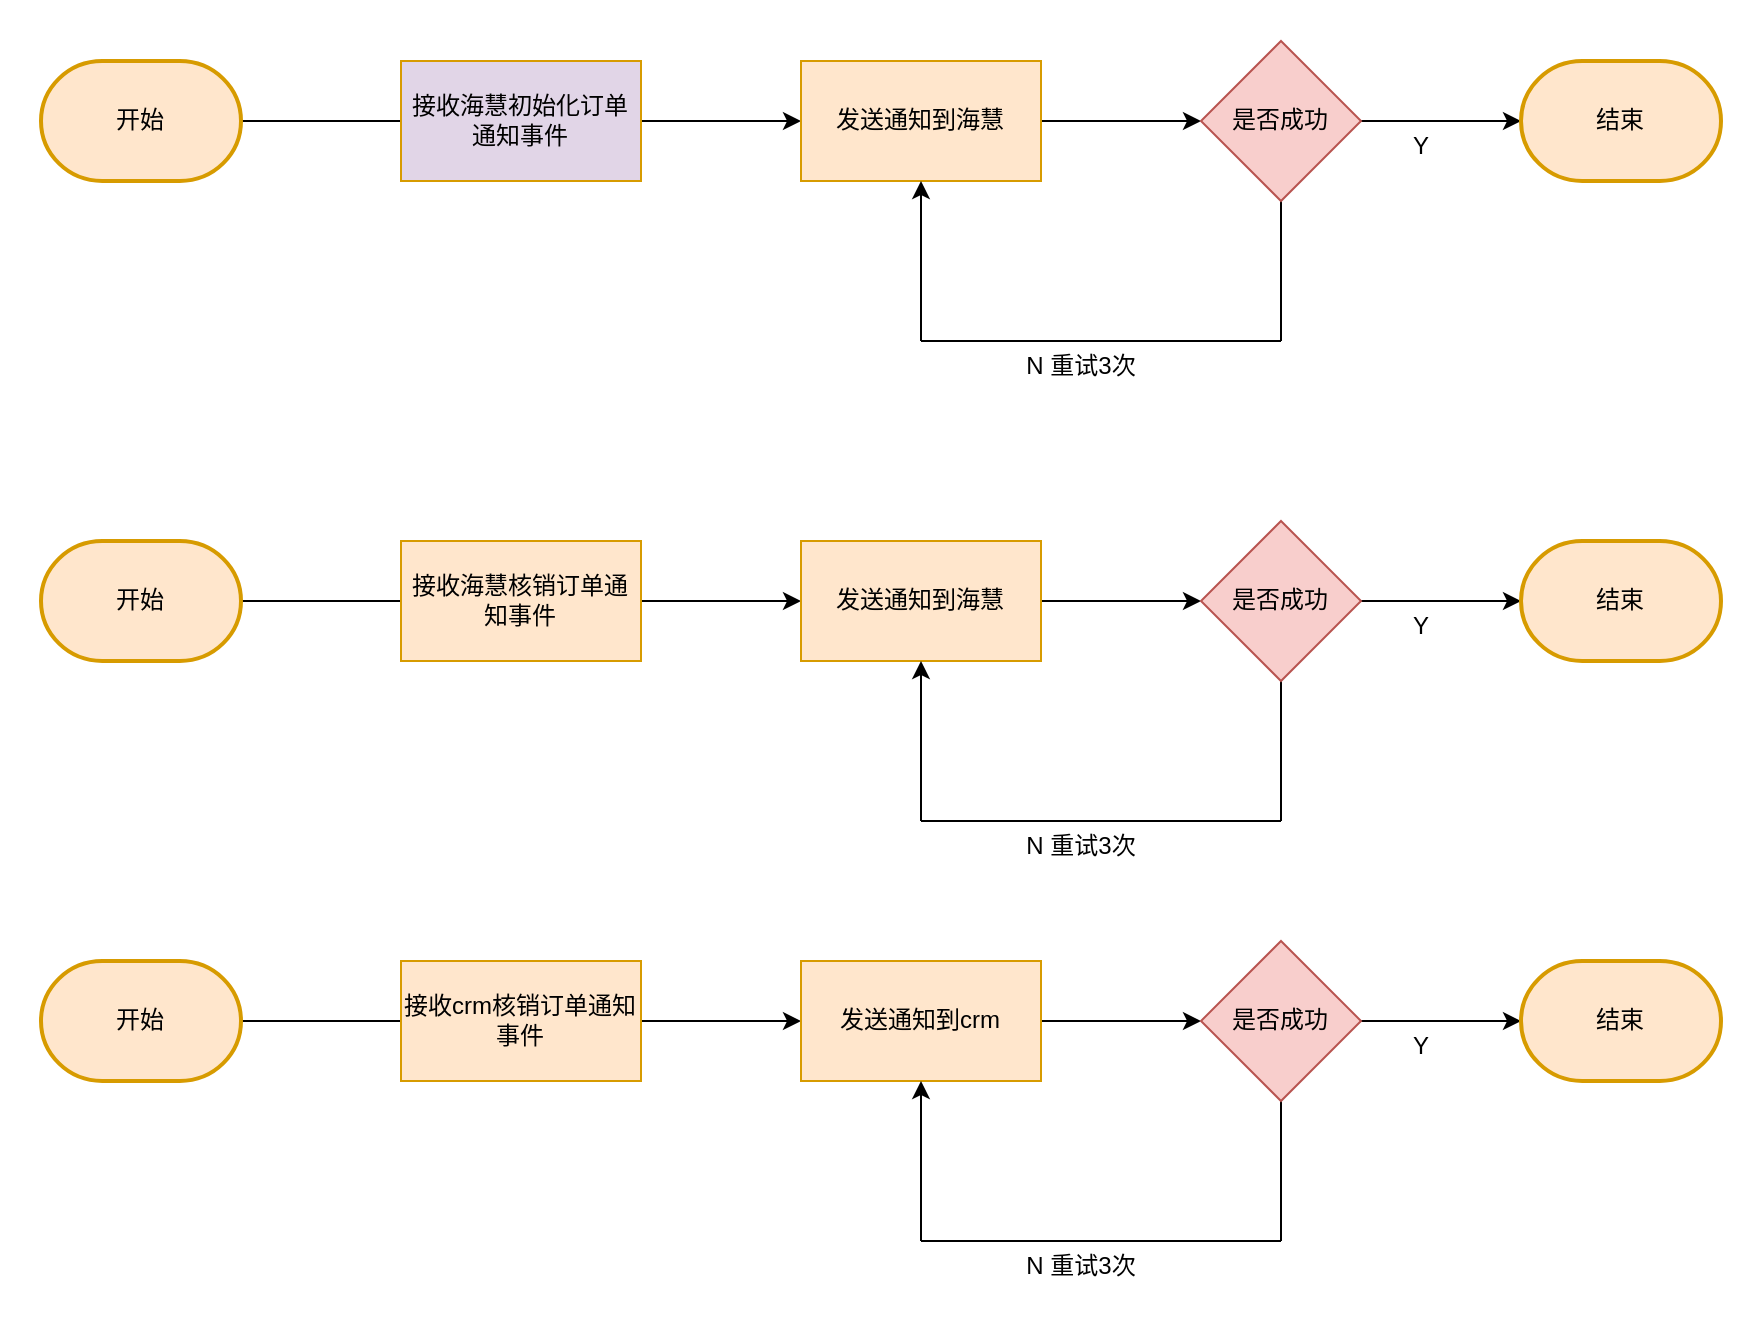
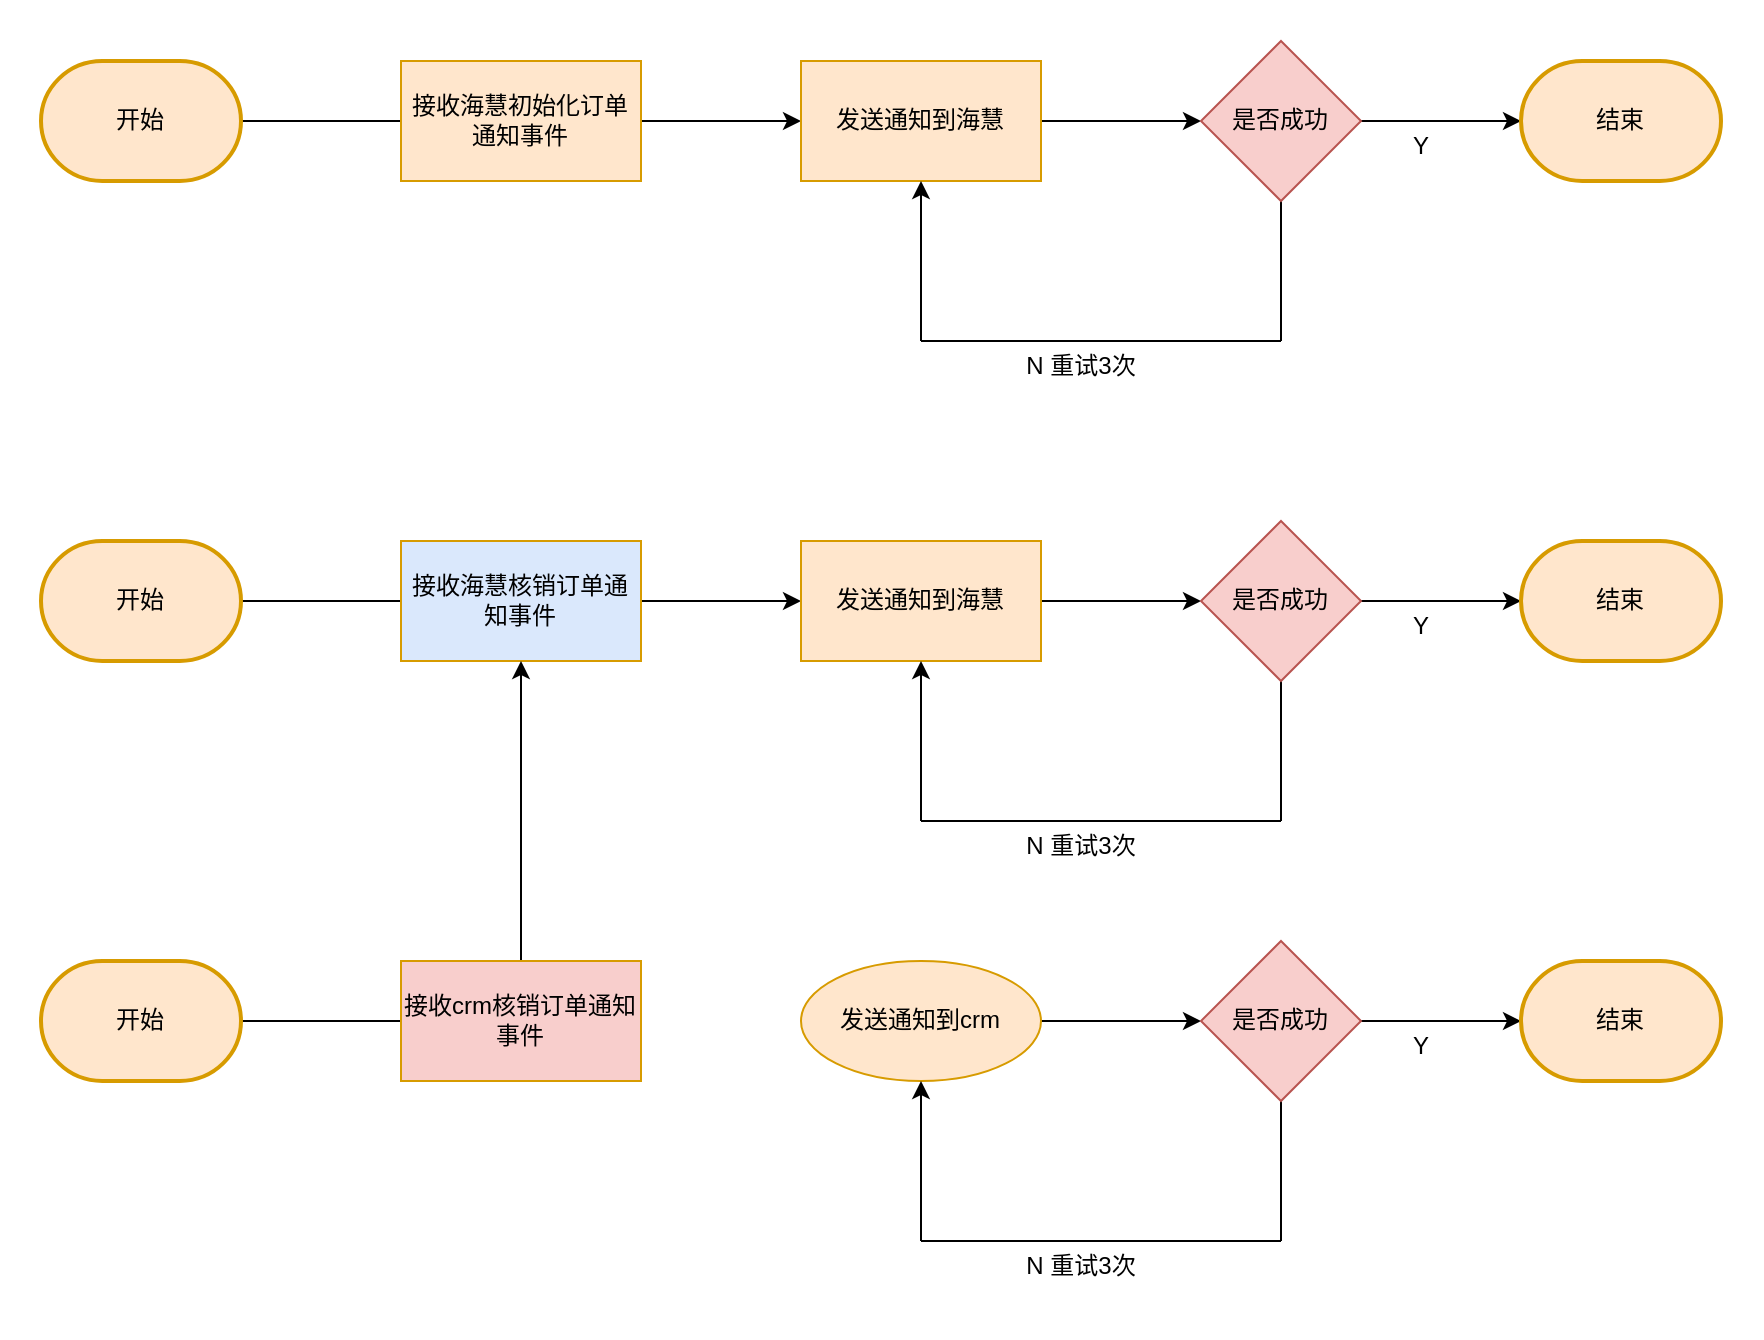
node "接收海慧初始化订单通知事件": fillcolor #e1d5e7 -> #ffe6cc
node "接收海慧核销订单通知事件": fillcolor #ffe6cc -> #dae8fc
node "接收crm核销订单通知事件": fillcolor #ffe6cc -> #f8cecc
edge "接收crm核销订单通知事件" -> "发送通知到crm": now "接收crm核销订单通知事件" -> "接收海慧核销订单通知事件"
node "发送通知到crm": shape rectangle -> ellipse
